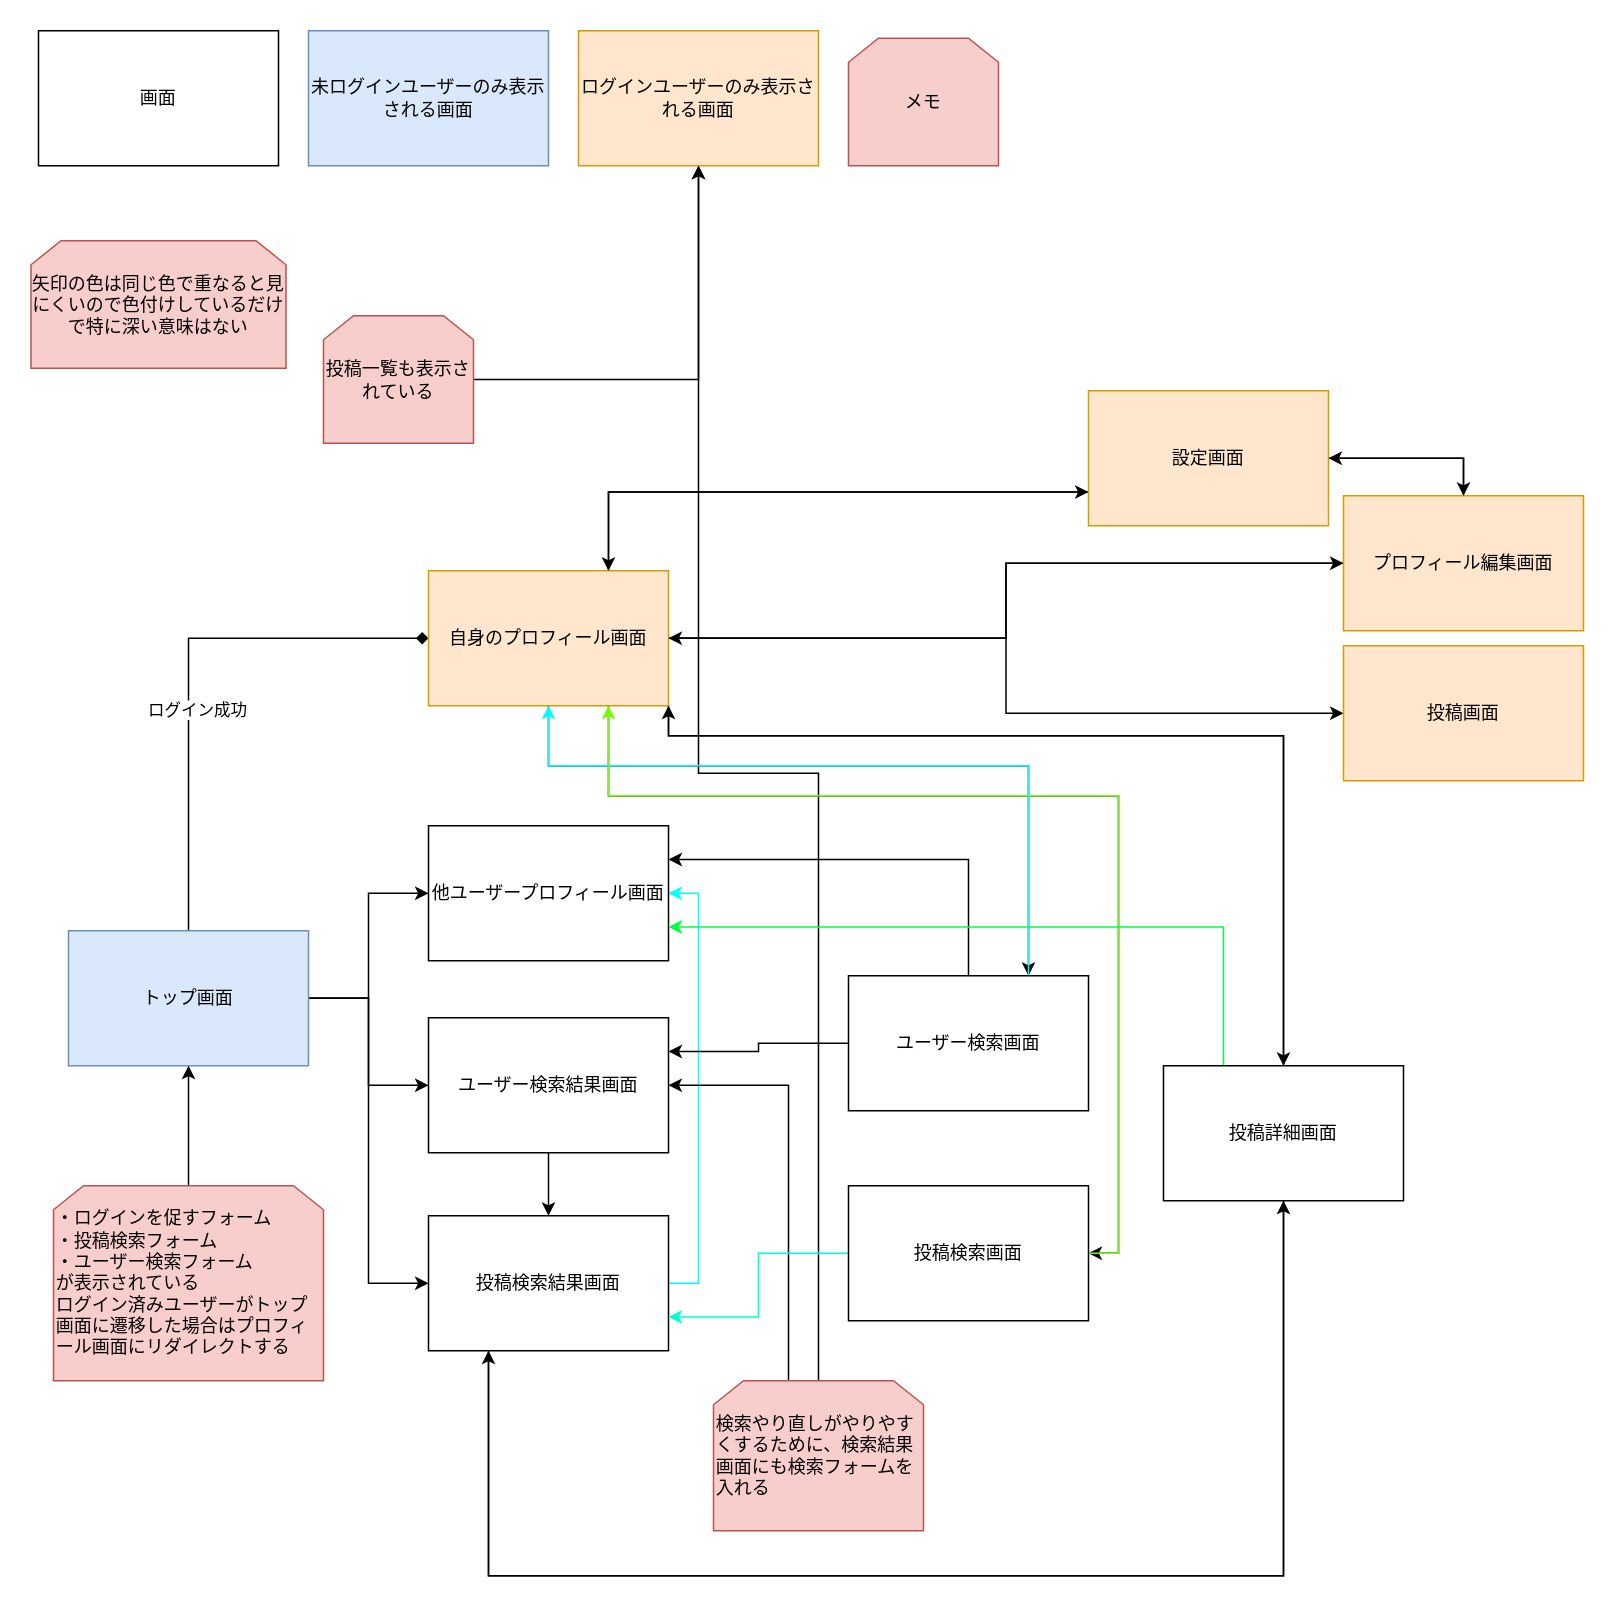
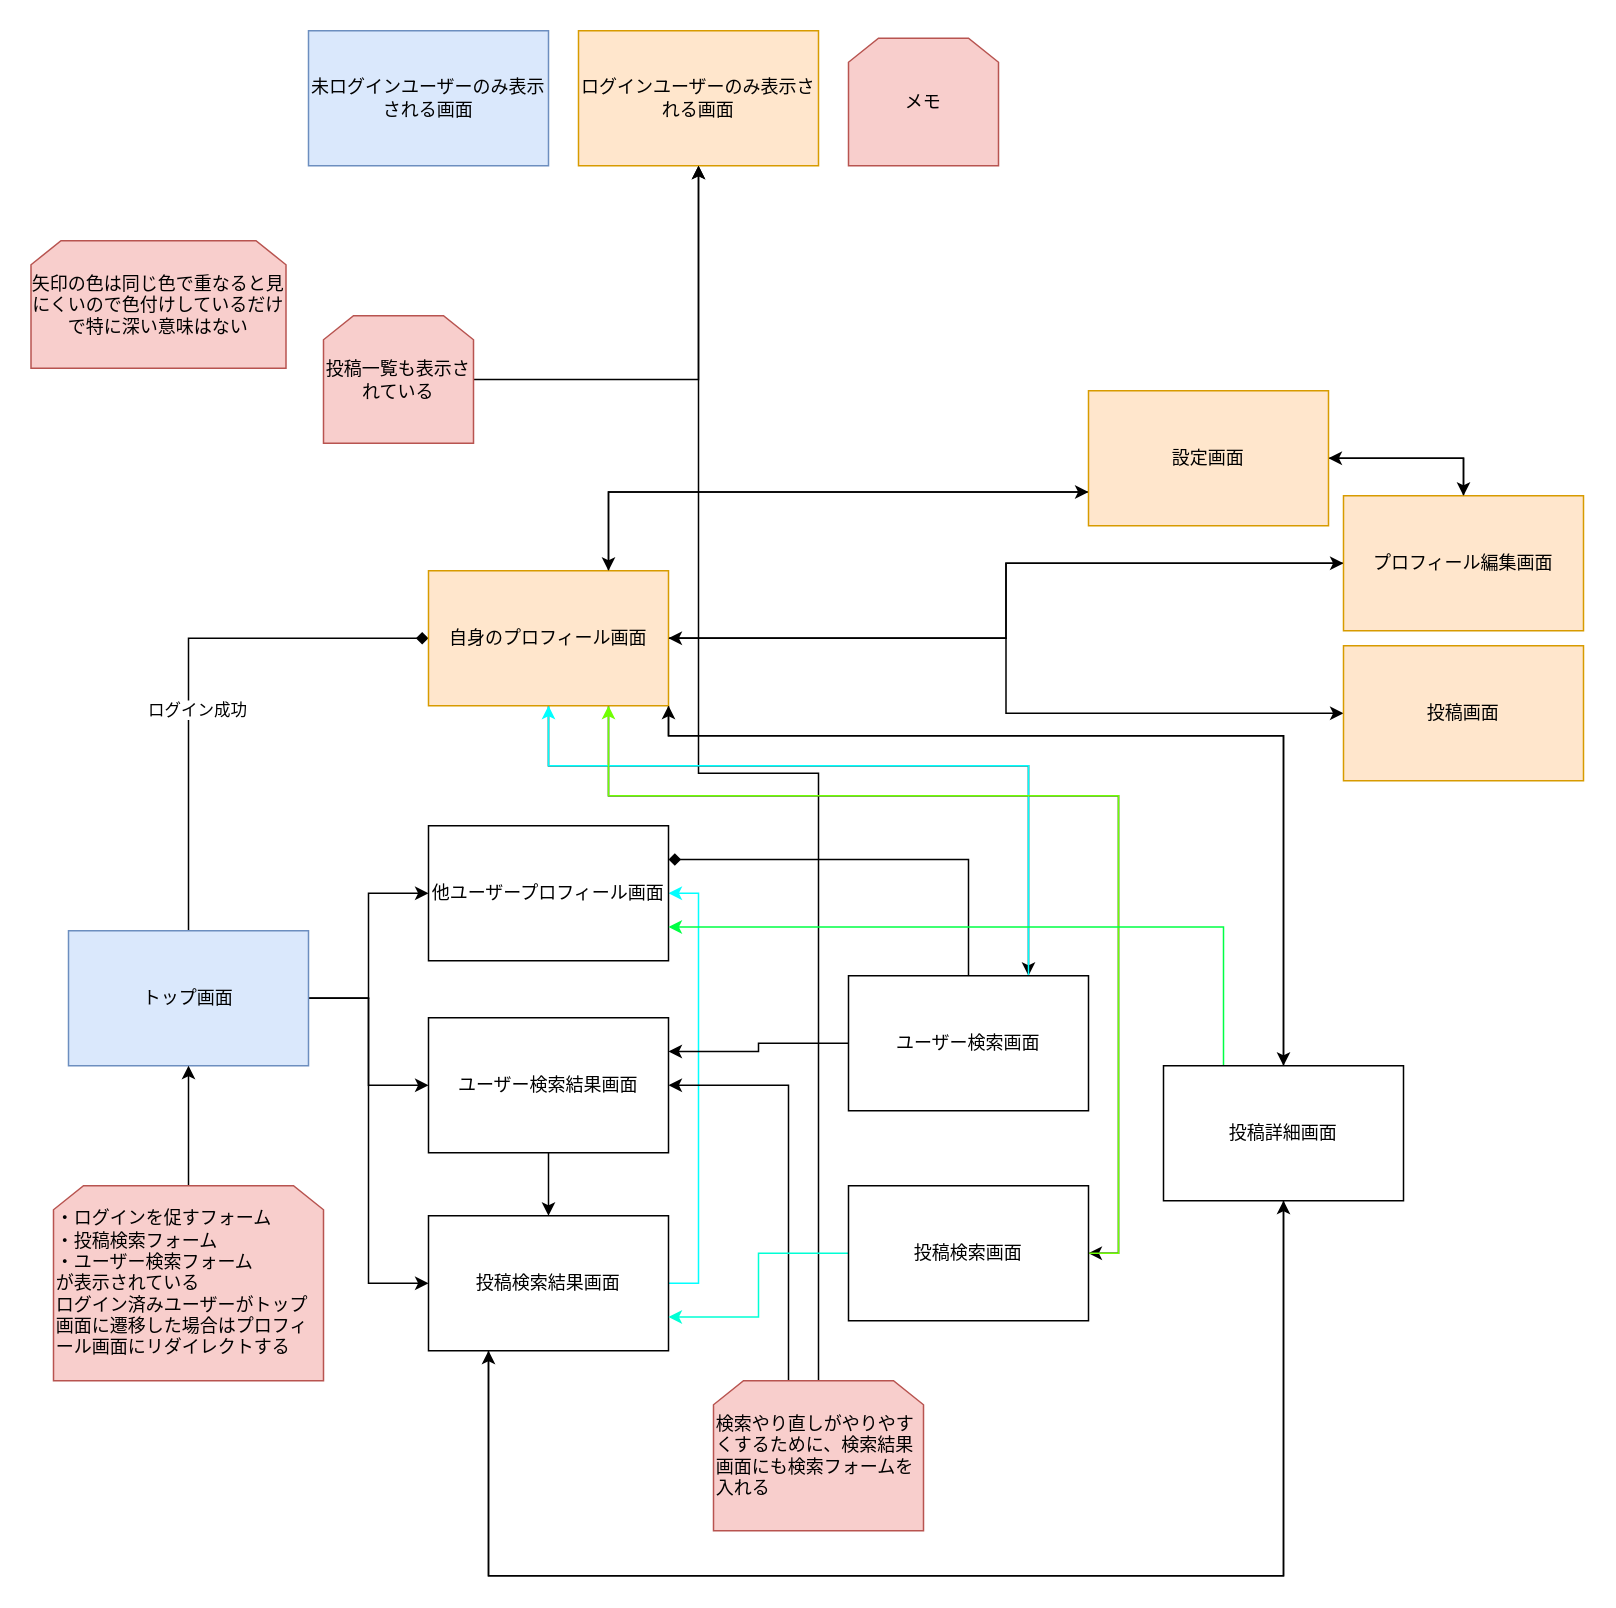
node "画面": removed
edge "ユーザー検索画面" -> "他ユーザープロフィール画面": arrowhead classic -> diamond
